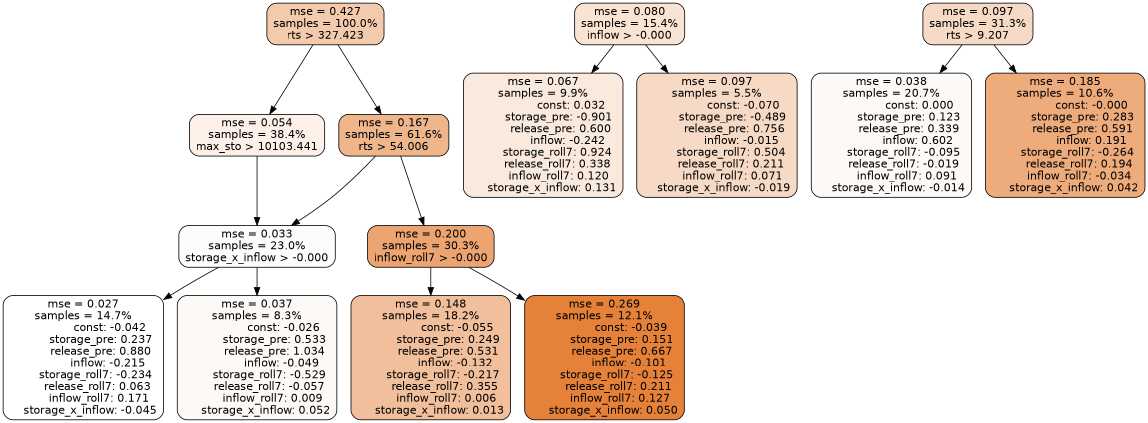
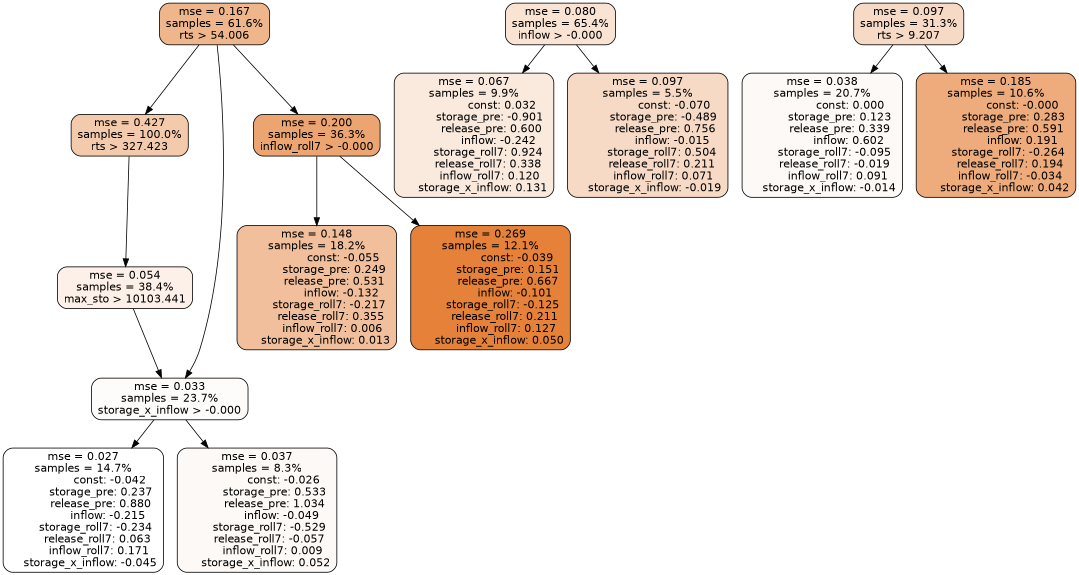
node "mse = 0.080 samples = 15.4% inflow > -0.000": label "mse = 0.080 samples = 15.4% inflow > -0.000" -> "mse = 0.080 samples = 65.4% inflow > -0.000"
edge "mse = 0.427 samples = 100.0% rts > 327.423" -> "mse = 0.167 samples = 61.6% rts > 54.006": reversed
node "mse = 0.033 samples = 23.0% storage_x_inflow > -0.000": label "mse = 0.033 samples = 23.0% storage_x_inflow > -0.000" -> "mse = 0.033 samples = 23.7% storage_x_inflow > -0.000"
node "mse = 0.200 samples = 30.3% inflow_roll7 > -0.000": label "mse = 0.200 samples = 30.3% inflow_roll7 > -0.000" -> "mse = 0.200 samples = 36.3% inflow_roll7 > -0.000"
